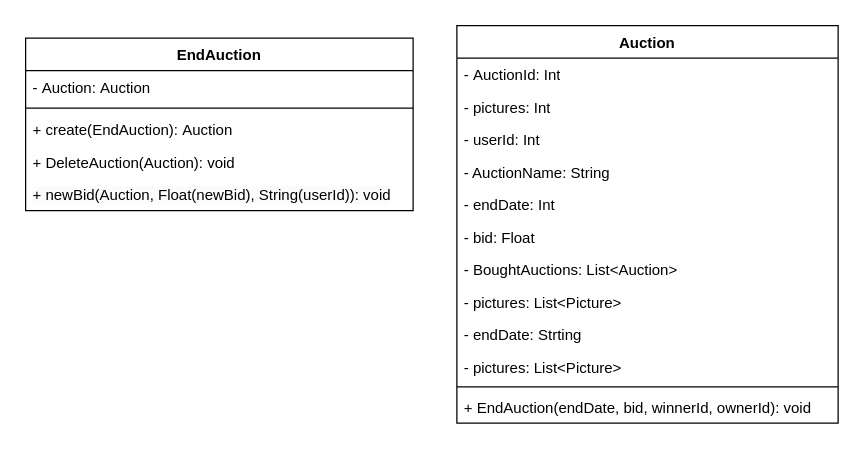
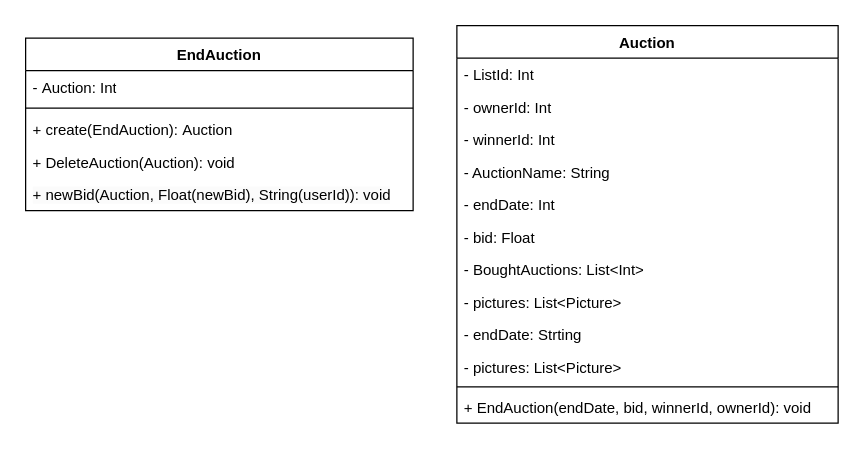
node "- AuctionId: Int": label "- AuctionId: Int" -> "- ListId: Int"
node "- Auction: Auction": label "- Auction: Auction" -> "- Auction: Int"
node "- pictures: Int": label "- pictures: Int" -> "- ownerId: Int"
node "- userId: Int": label "- userId: Int" -> "- winnerId: Int"
node "- BoughtAuctions: List<Auction>": label "- BoughtAuctions: List<Auction>" -> "- BoughtAuctions: List<Int>"
